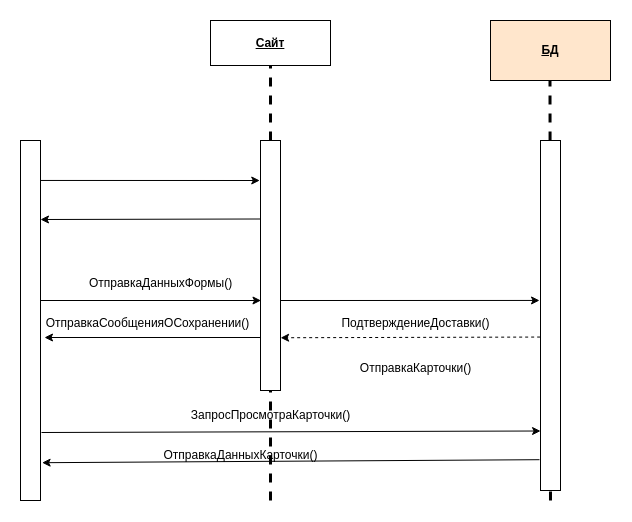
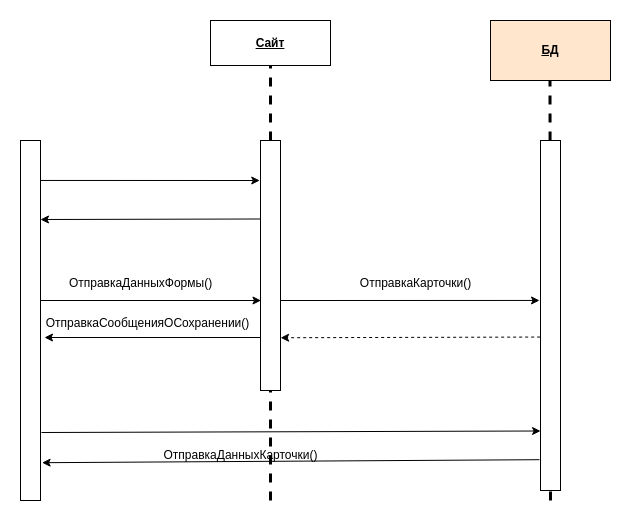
node "ОтправкаДанныхФормы()": moved (161, 284) -> (141, 284)
node "ПодтверждениеДоставки()": removed
node "ОтправкаКарточки()": moved (416, 369) -> (416, 284)
node "ЗапросПросмотраКарточки()": removed
